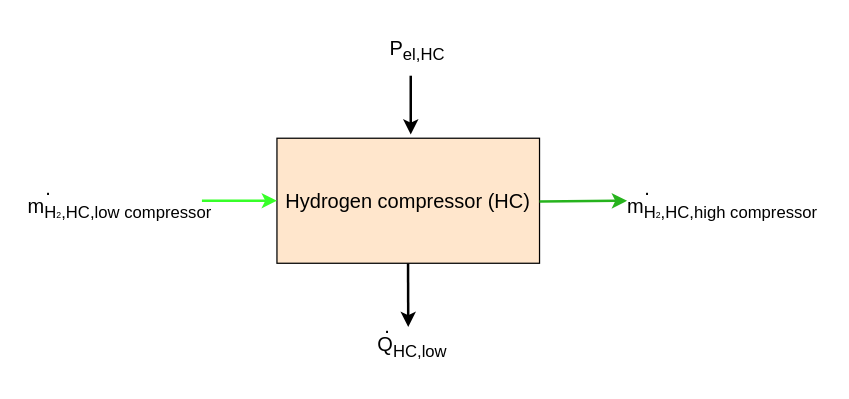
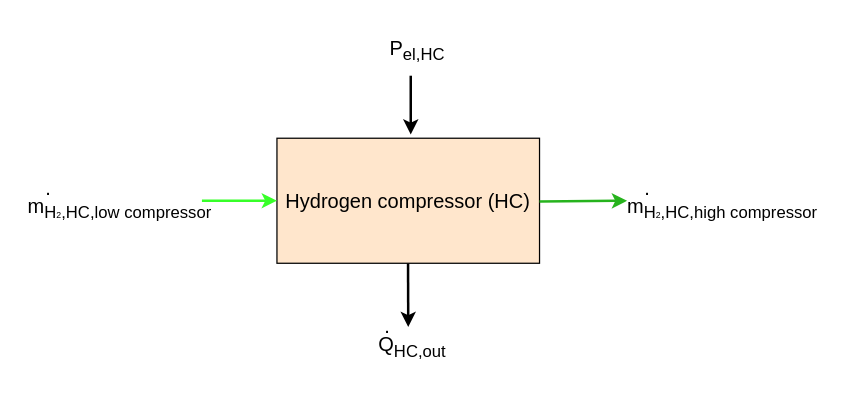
node "QHC,low": label "QHC,low" -> "QHC,out"
